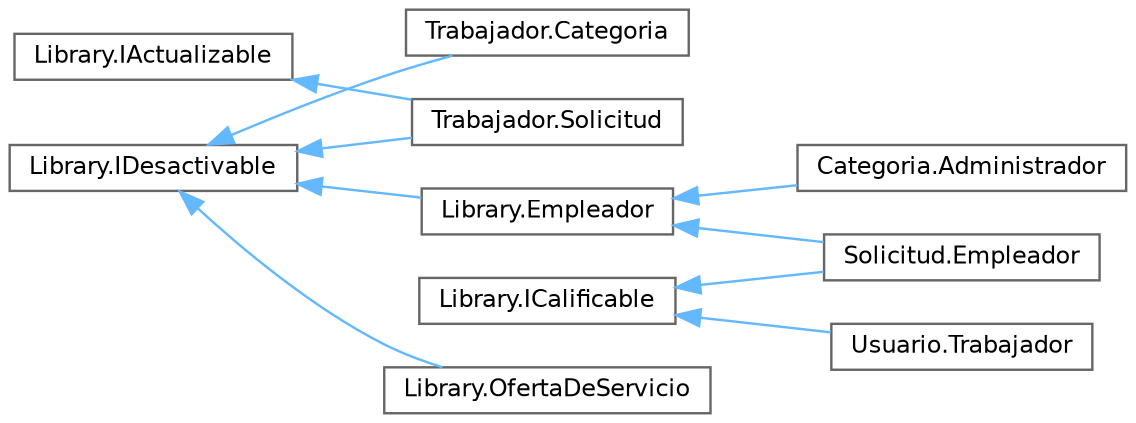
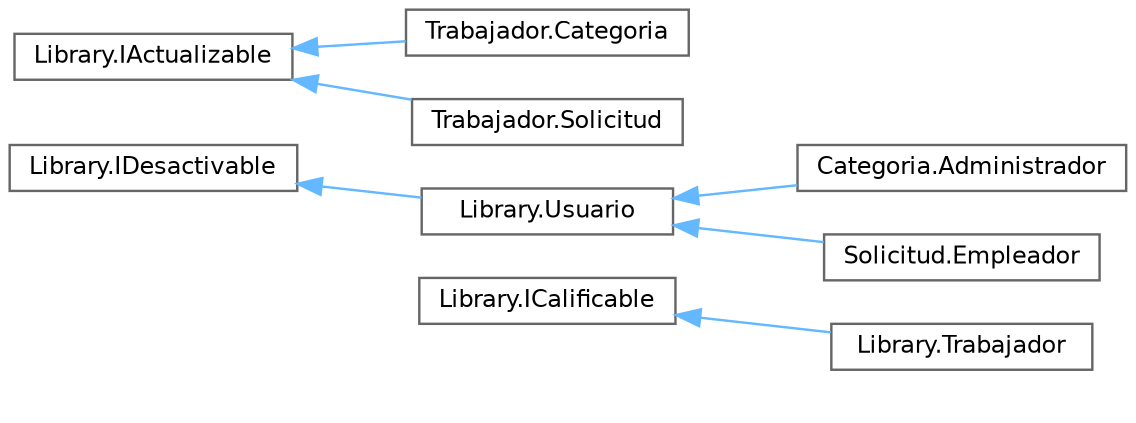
edge "Trabajador.Categoria" -> "Library.IDesactivable": now "Trabajador.Categoria" -> "Library.IActualizable"
edge "Trabajador.Solicitud" -> "Library.IDesactivable": removed
node "Library.Empleador": label "Library.Empleador" -> "Library.Usuario"
edge "Solicitud.Empleador" -> "Library.ICalificable": removed
node "Usuario.Trabajador": label "Usuario.Trabajador" -> "Library.Trabajador"
node "Library.OfertaDeServicio": removed
